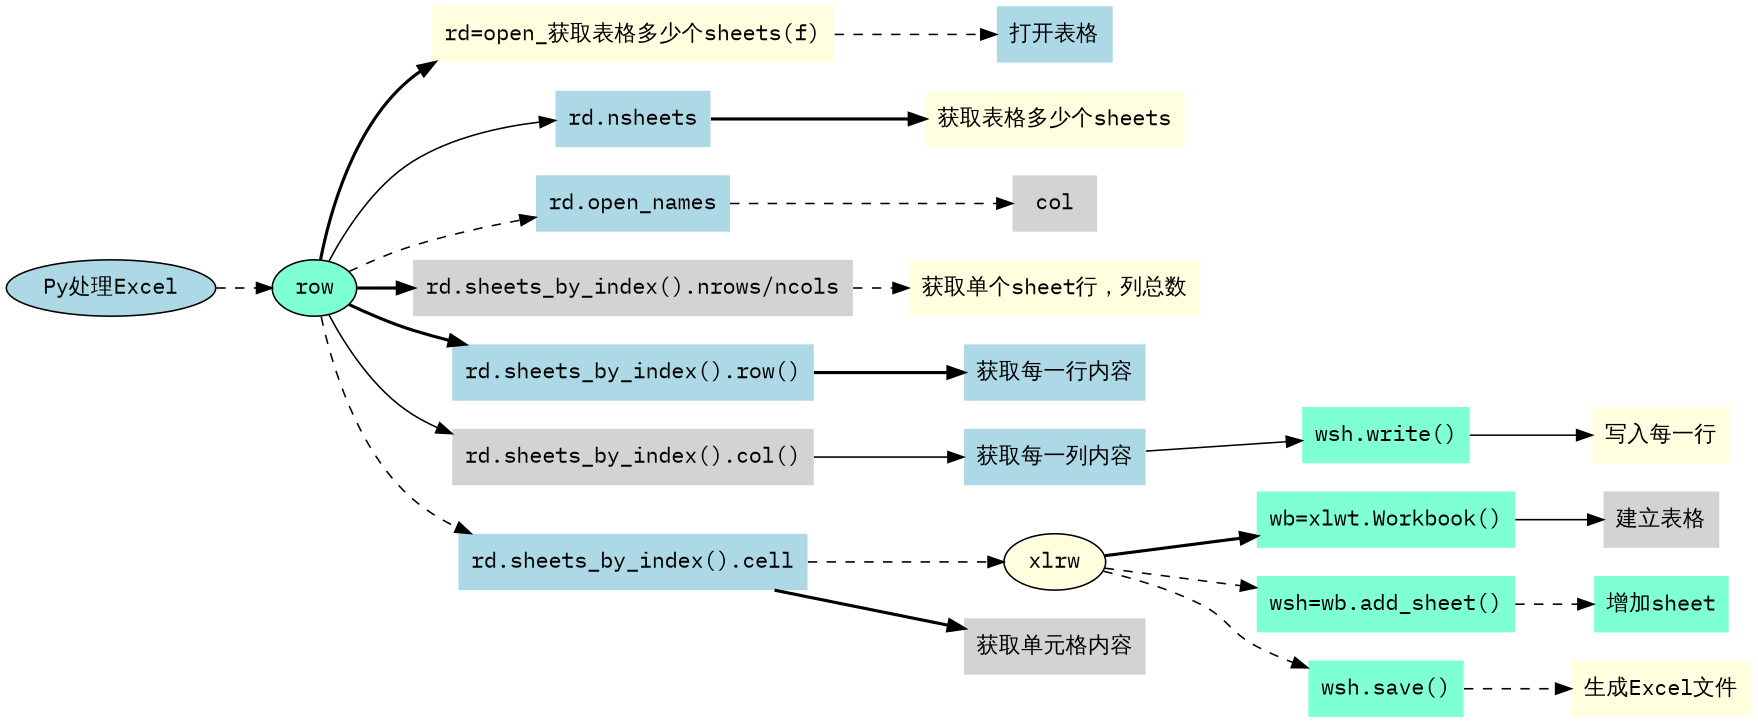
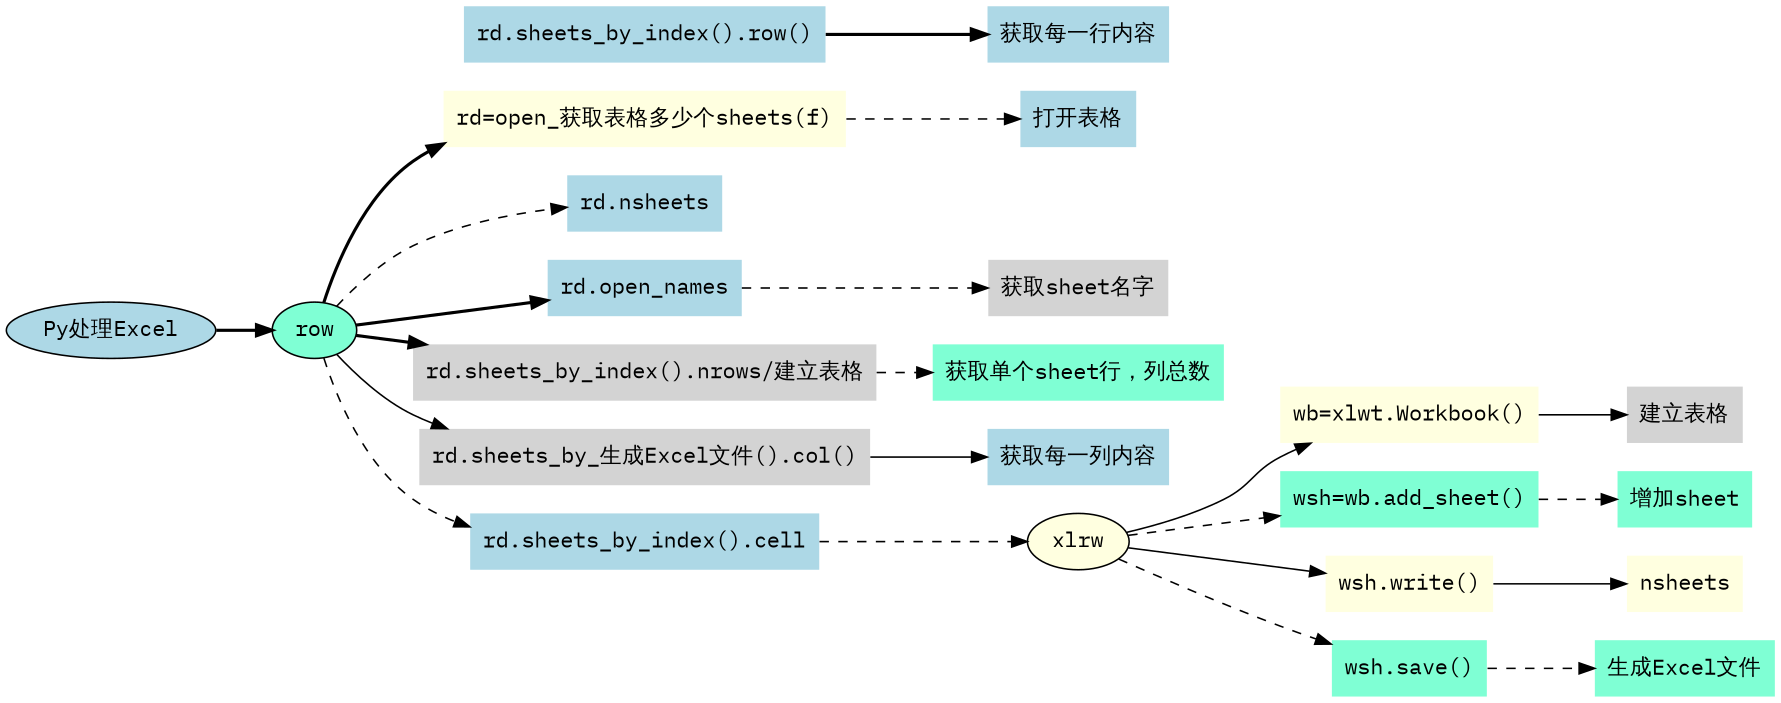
node "获取表格多少个sheets": removed
edge "row" -> "rd.nsheets": style solid -> dashed
node "col": label "col" -> "获取sheet名字"
edge "row" -> "rd.open_names": style dashed -> bold
edge "Py处理Excel" -> "row": style dashed -> bold
node "rd.sheets_by_index().nrows/ncols": label "rd.sheets_by_index().nrows/ncols" -> "rd.sheets_by_index().nrows/建立表格"
node "获取单个sheet行，列总数": fillcolor lightyellow -> aquamarine
edge "row" -> "rd.sheets_by_index().row()": removed
node "wsh.write()": fillcolor aquamarine -> lightyellow
node "写入每一行": label "写入每一行" -> "nsheets"
edge "获取每一列内容" -> "wsh.write()": now "xlrw" -> "wsh.write()"
node "rd.sheets_by_index().col()": label "rd.sheets_by_index().col()" -> "rd.sheets_by_生成Excel文件().col()"
node "wb=xlwt.Workbook()": fillcolor aquamarine -> lightyellow
edge "xlrw" -> "wb=xlwt.Workbook()": style bold -> solid
node "获取单元格内容": removed
node "生成Excel文件": fillcolor lightyellow -> aquamarine
